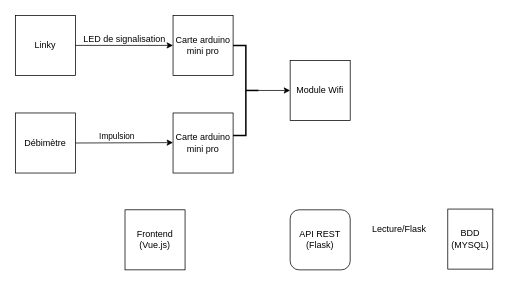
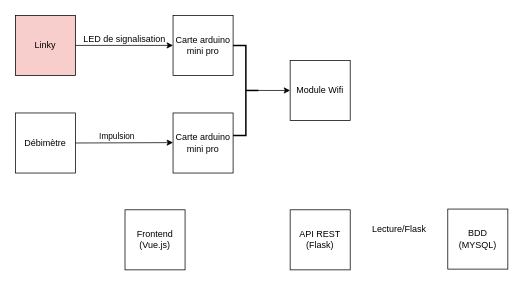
node "Linky": fillcolor #ffffff -> #f8cecc
node "BDD (MYSQL)": size 45x60 -> 60x60
node "API REST (Flask)": shape rounded rectangle -> rectangle
